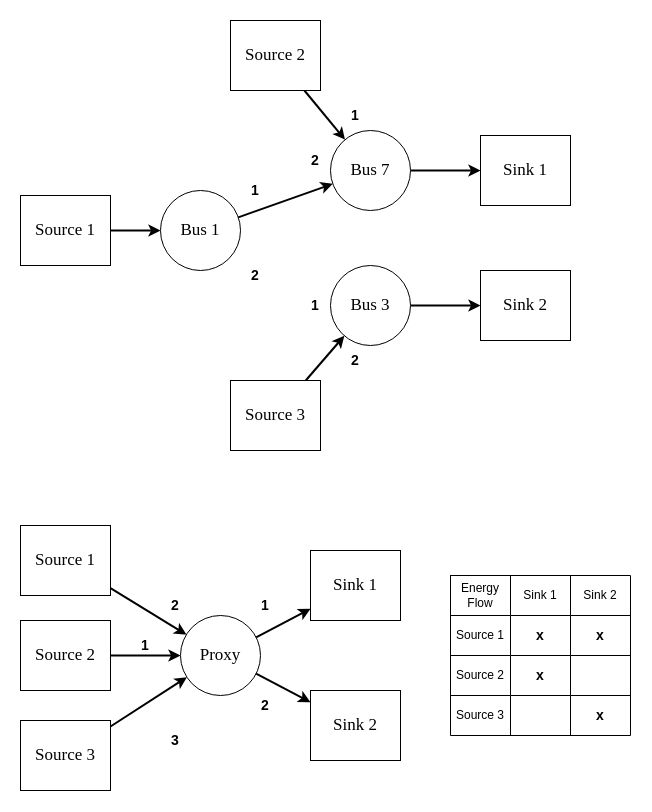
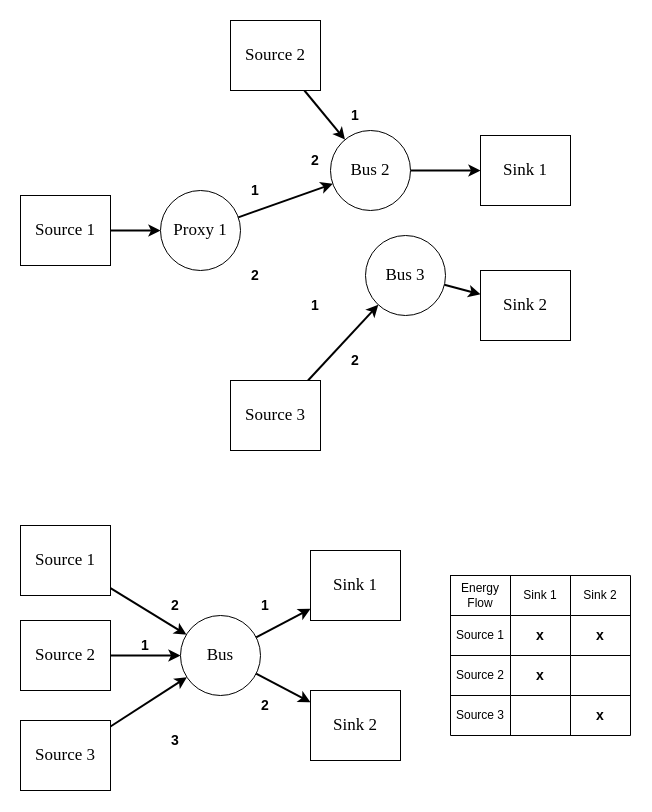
node "Bus 7": label "Bus 7" -> "Bus 2"
node "Bus 1": label "Bus 1" -> "Proxy 1"
node "Bus 3": moved (371, 306) -> (406, 276)
node "Proxy": label "Proxy" -> "Bus"
